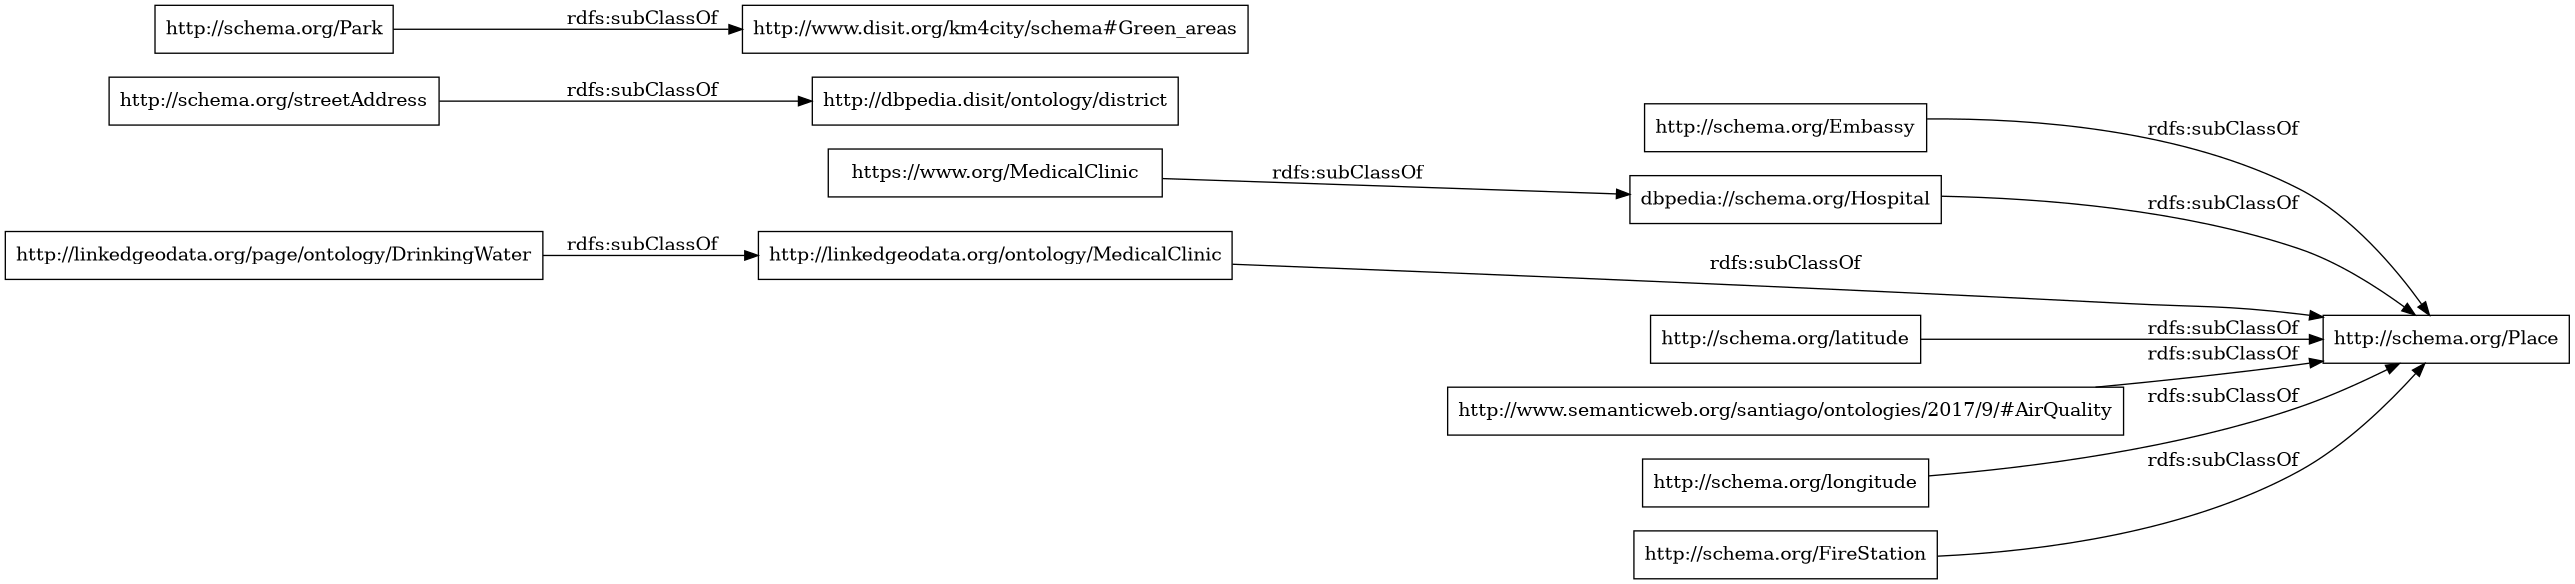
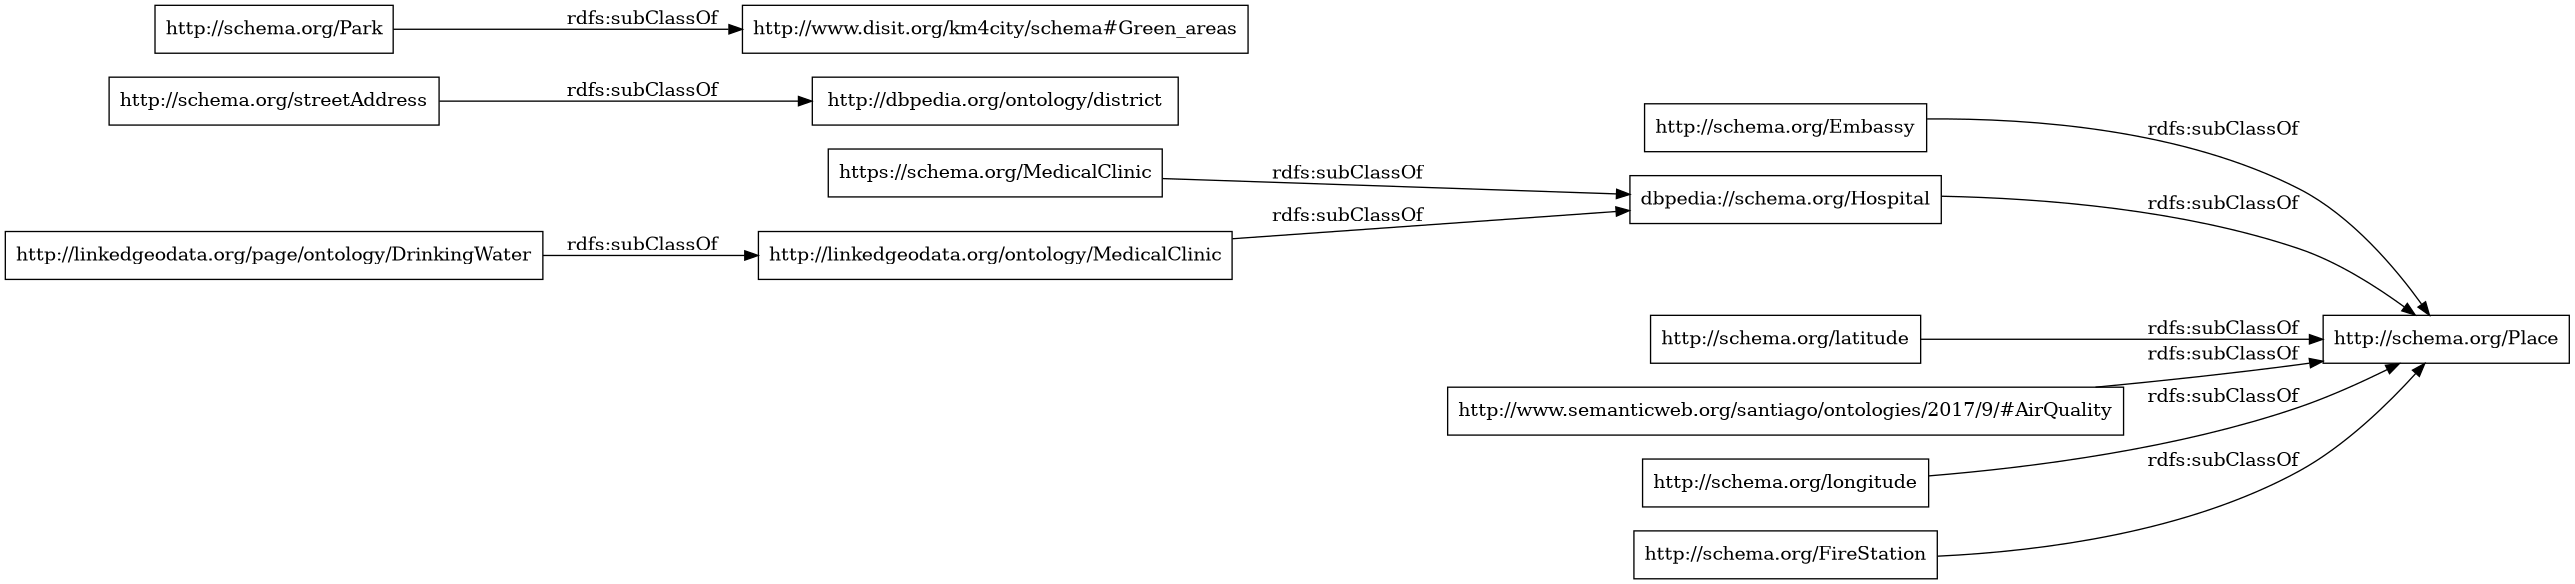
node "http://dbpedia.disit/ontology/district": label "http://dbpedia.disit/ontology/district" -> "http://dbpedia.org/ontology/district"
node "https://www.org/MedicalClinic": label "https://www.org/MedicalClinic" -> "https://schema.org/MedicalClinic"
edge "http://linkedgeodata.org/ontology/MedicalClinic" -> "http://schema.org/Place": now "http://linkedgeodata.org/ontology/MedicalClinic" -> "dbpedia://schema.org/Hospital"
